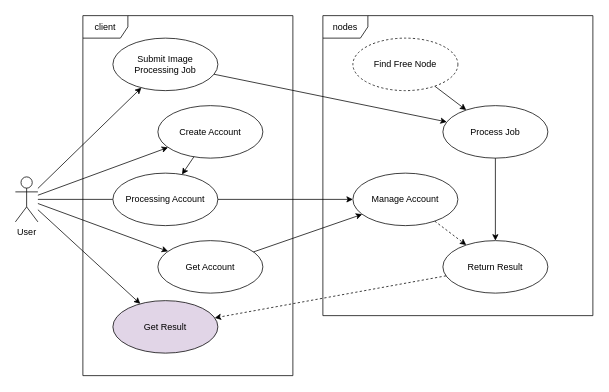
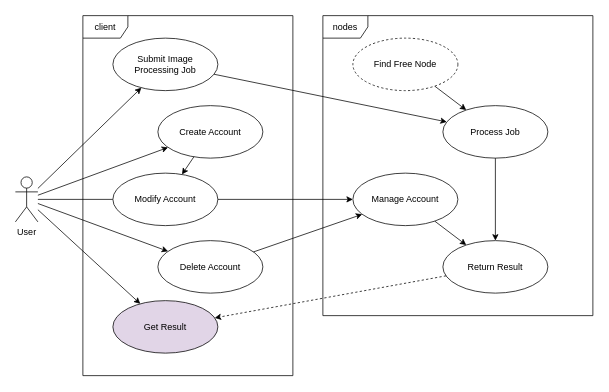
node "Processing Account": label "Processing Account" -> "Modify Account"
edge "Manage Account" -> "Return Result": style dashed -> solid
node "Get Account": label "Get Account" -> "Delete Account"
